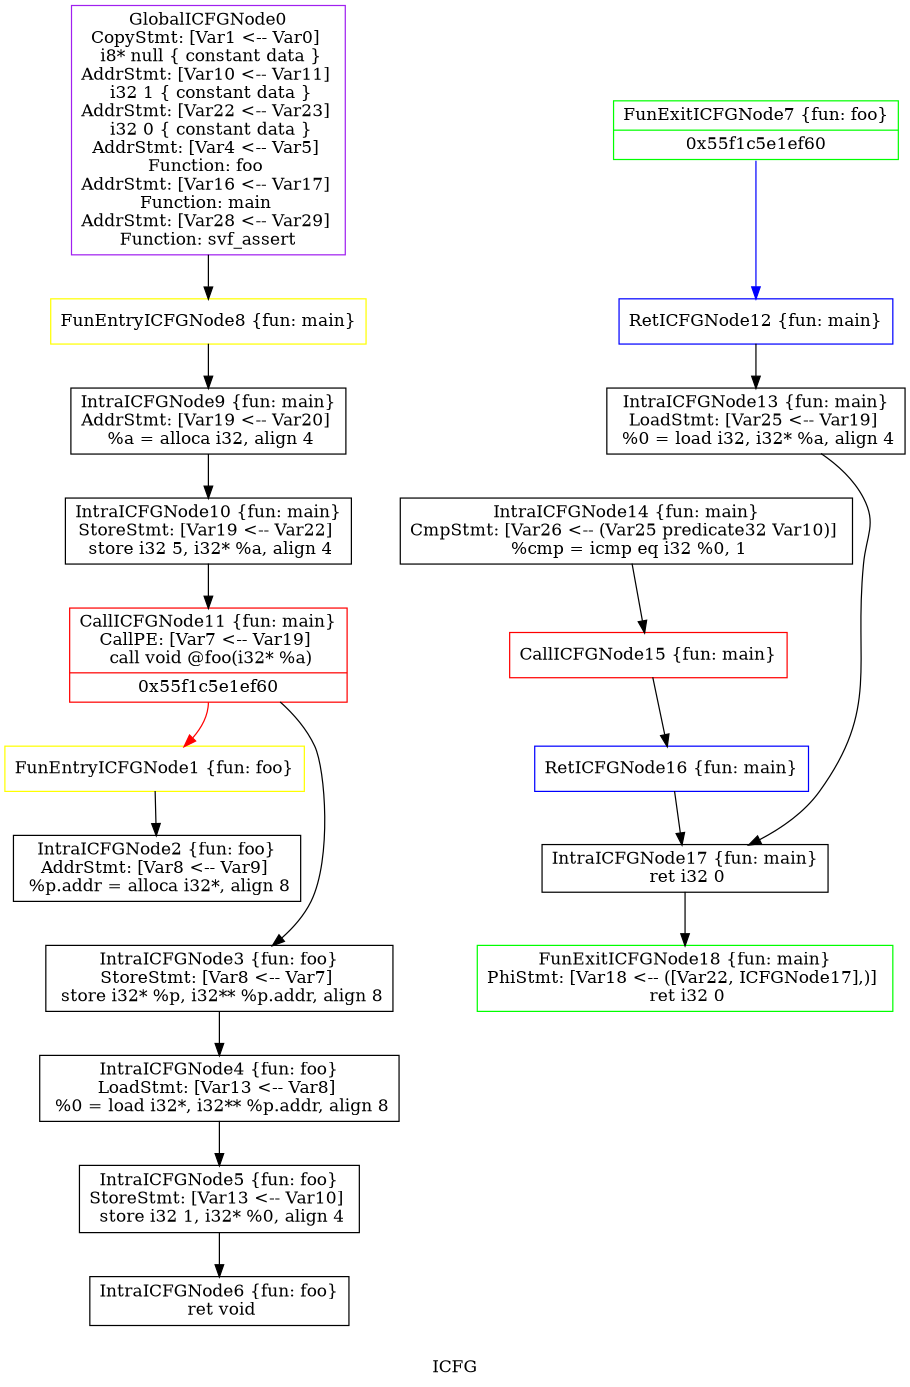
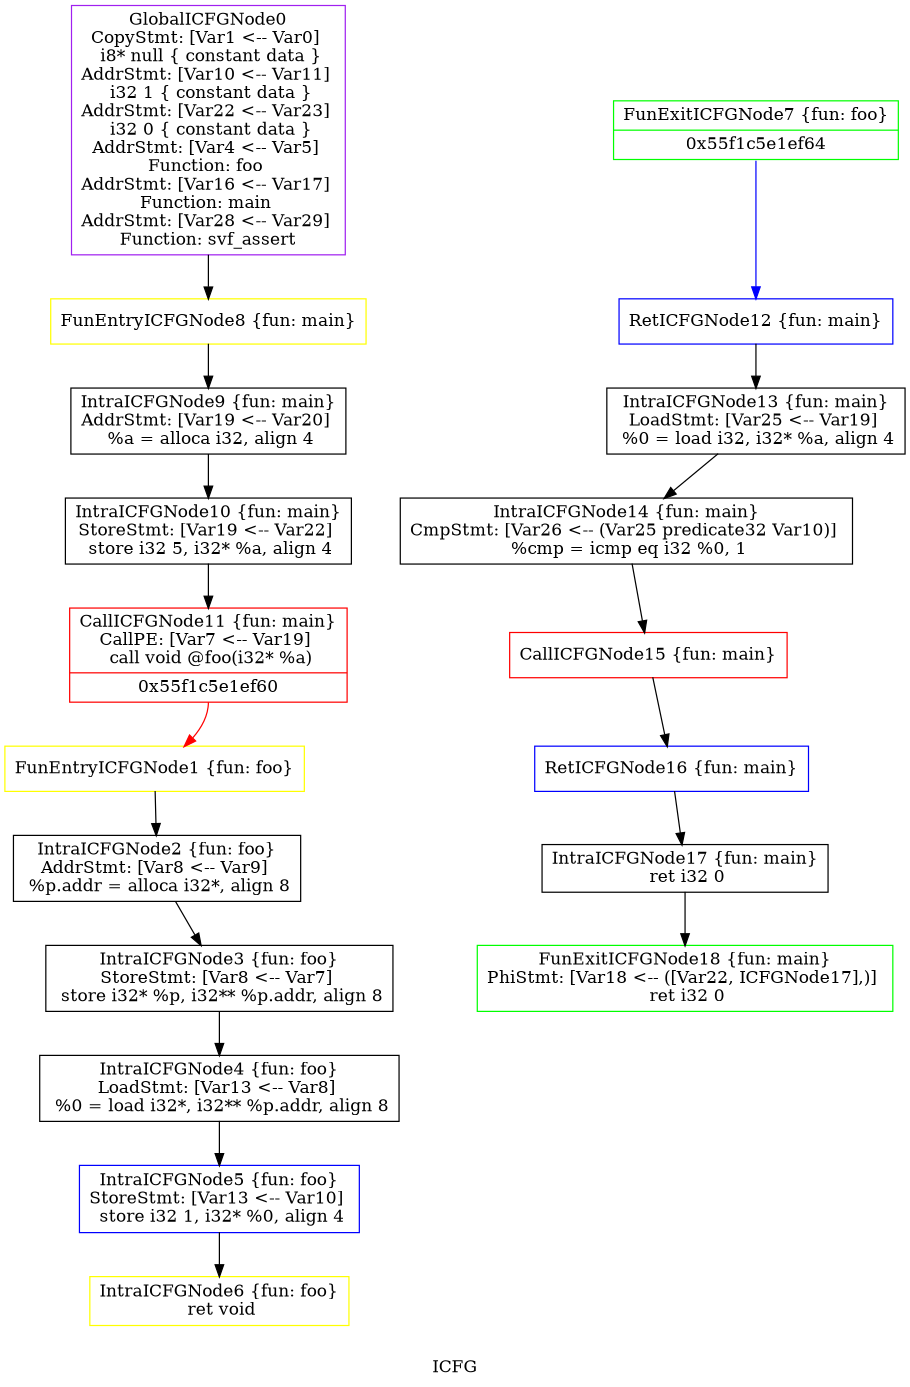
node "FunExitICFGNode7 {fun: foo}": text "0x55f1c5e1ef60" -> "0x55f1c5e1ef64"
edge "IntraICFGNode13 {fun: main}" -> "IntraICFGNode17 {fun: main}": now "IntraICFGNode13 {fun: main}" -> "IntraICFGNode14 {fun: main}"
edge "CallICFGNode11 {fun: main}" -> "IntraICFGNode3 {fun: foo}": now "IntraICFGNode2 {fun: foo}" -> "IntraICFGNode3 {fun: foo}"
node "IntraICFGNode5 {fun: foo}": color black -> blue
node "IntraICFGNode6 {fun: foo}": color black -> yellow
